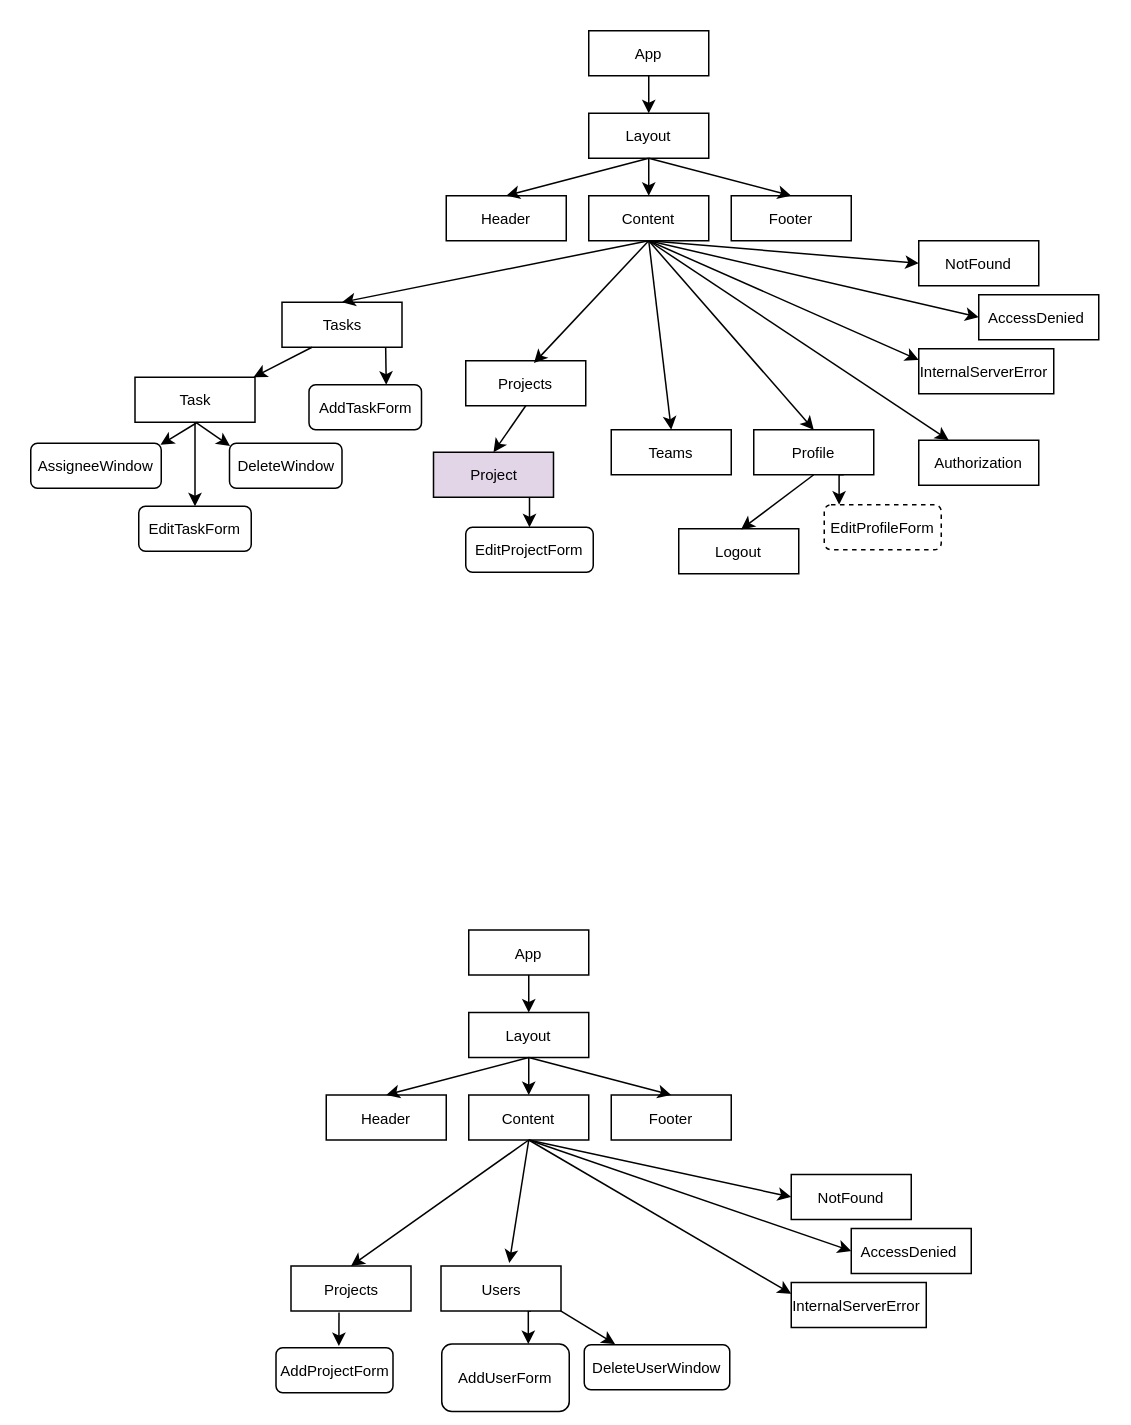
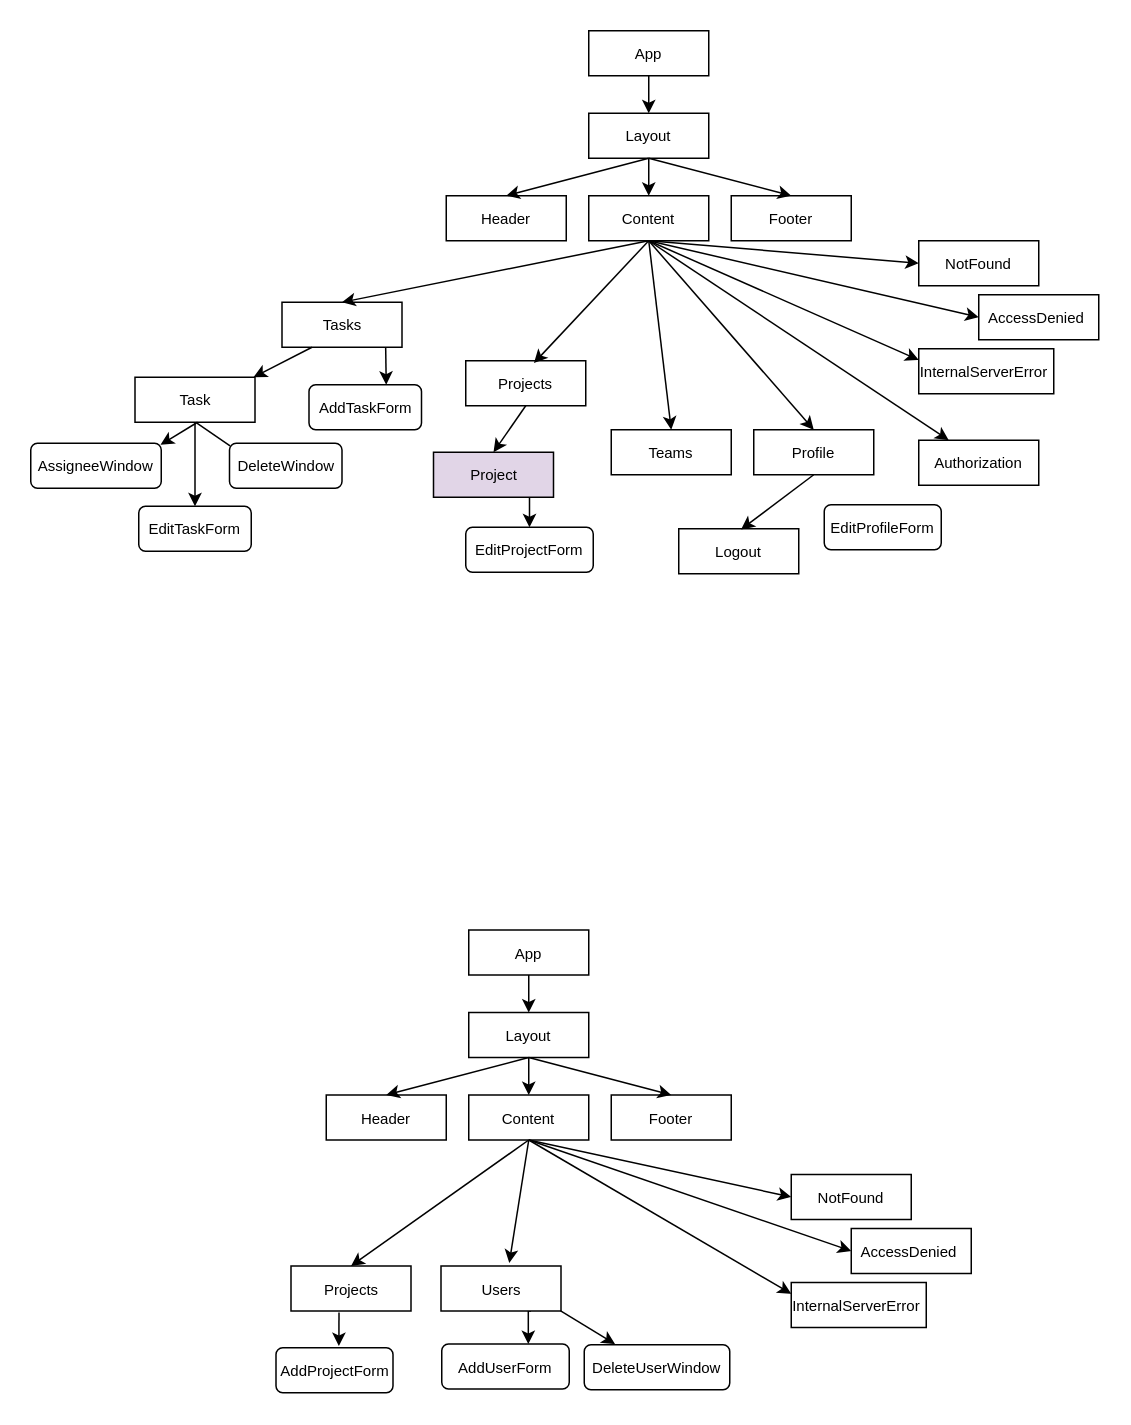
edge "Task" -> "DeleteWindow": arrowhead classic -> none
edge "Profile" -> "EditProfileForm": removed
node "EditProfileForm": style dashed -> solid
node "AddUserForm": size 128x68 -> 128x45
